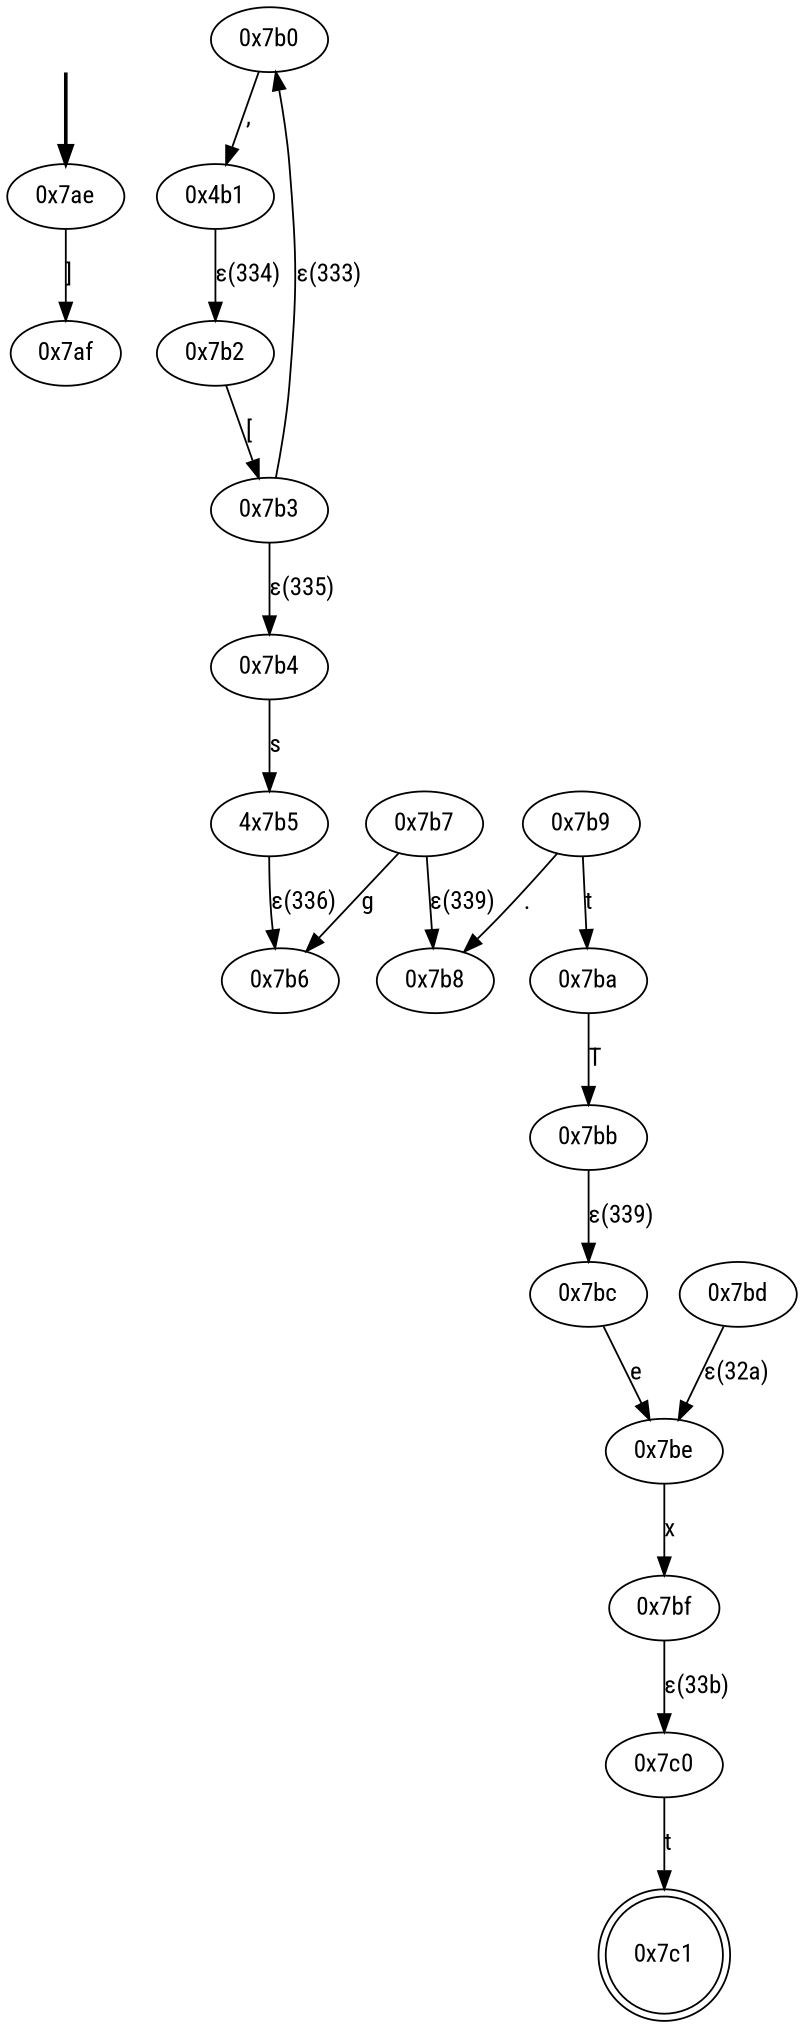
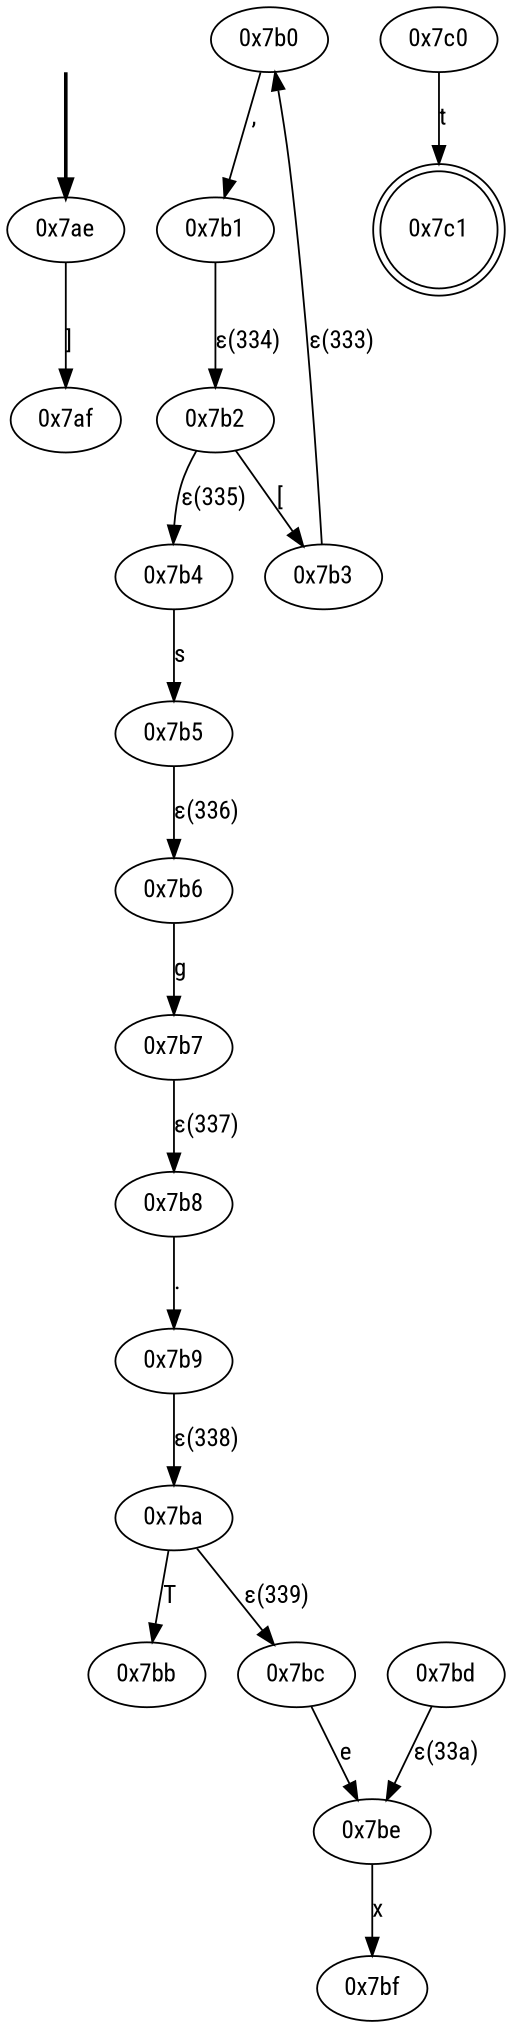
node "0x4b1": label "0x4b1" -> "0x7b1"
edge "0x7b3" -> "0x7b4": now "0x7b2" -> "0x7b4"
node "4x7b5": label "4x7b5" -> "0x7b5"
edge "0x7b7" -> "0x7b6": reversed
edge "0x7b9" -> "0x7b8": reversed
edge "0x7b7" -> "0x7b8": label "ε(339)" -> "ε(337)"
edge "0x7b9" -> "0x7ba": label "t" -> "ε(338)"
edge "0x7bb" -> "0x7bc": now "0x7ba" -> "0x7bc"
edge "0x7bd" -> "0x7be": label "ε(32a)" -> "ε(33a)"
edge "0x7bf" -> "0x7c0": removed, label "ε(33b)"
